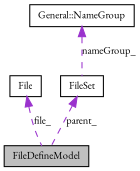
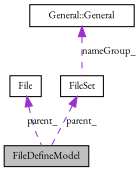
node "General::NameGroup": label "General::NameGroup" -> "General::General"
edge "FileDefineModel" -> "File": label "file_" -> "parent_"
